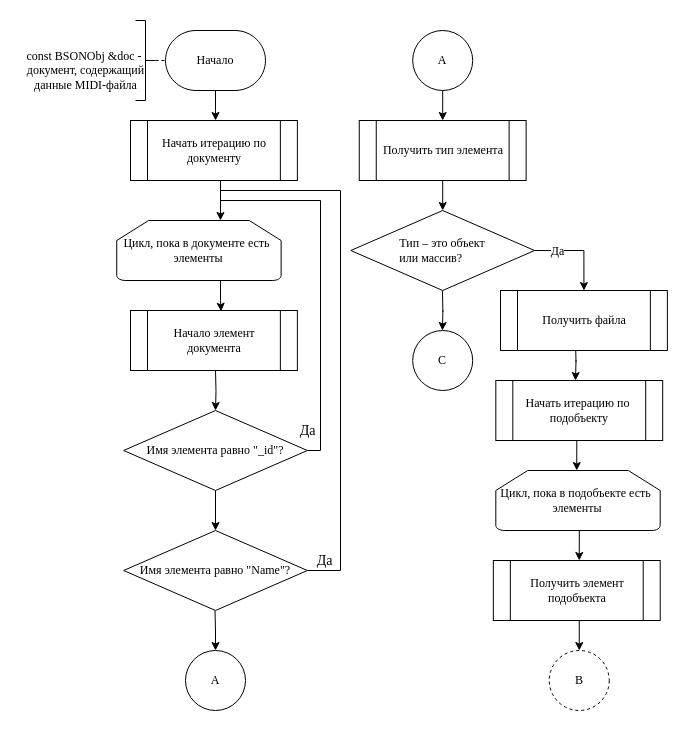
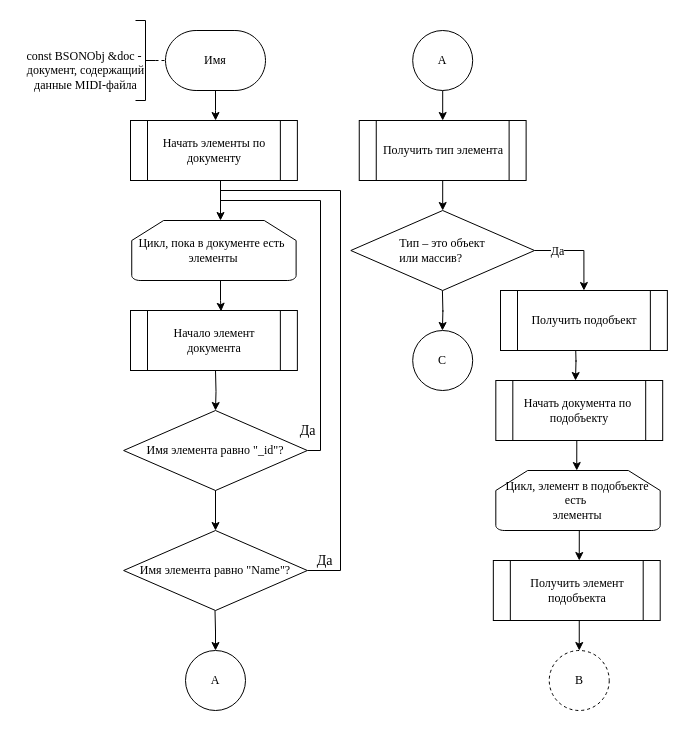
node "Начало": label "Начало" -> "Имя"
node "Начать итерацию по документу": label "Начать итерацию по документу" -> "Начать элементы по документу"
node "Цикл, пока в документе есть элементы": moved (199, 251) -> (214, 251)
node "Получить файла": label "Получить файла" -> "Получить подобъект"
node "Начать итерацию по подобъекту": label "Начать итерацию по подобъекту" -> "Начать документа по подобъекту"
node "Цикл, пока в подобъекте есть элементы": label "Цикл, пока в подобъекте есть элементы" -> "Цикл, элемент в подобъекте есть элементы"
